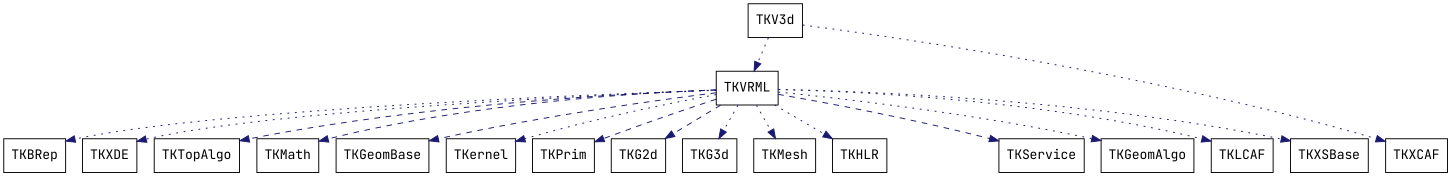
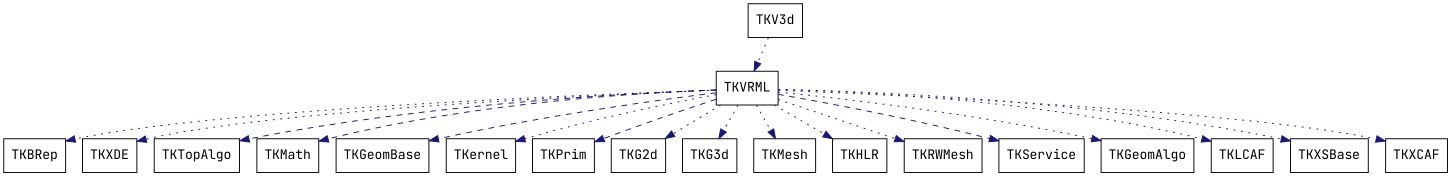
edge "TKV3d" -> "TKXCAF": now "TKVRML" -> "TKXCAF"
edge "TKVRML" -> "TKG2d": style dashed -> dotted
node "TKRWMesh": added
